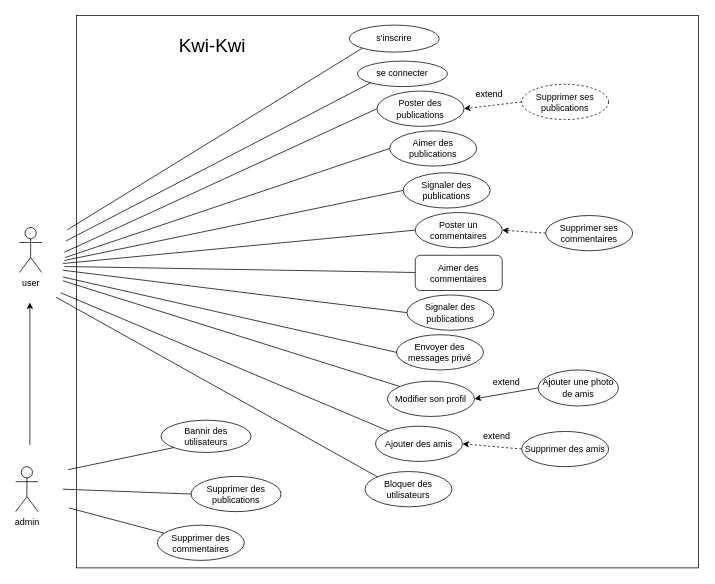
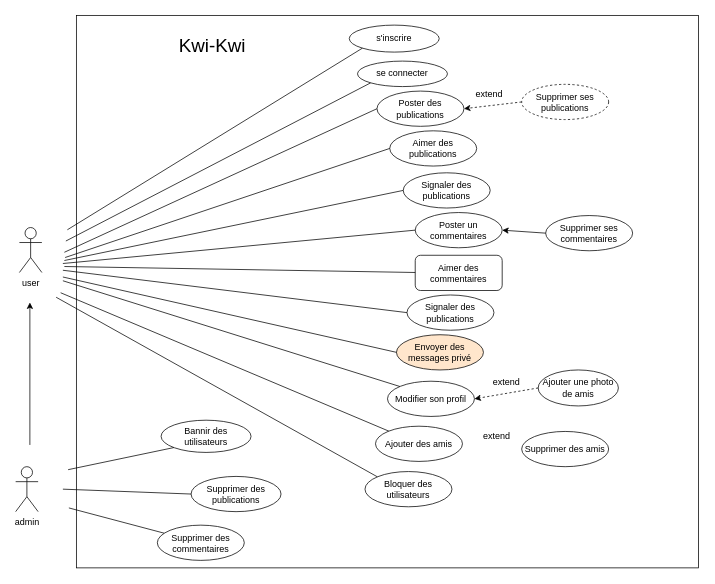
edge "Supprimer ses commentaires" -> "Poster un commentaires": style dashed -> solid
node "Envoyer des messages privé": fillcolor #ffffff -> #ffe6cc
edge "Ajouter une photo de amis" -> "Modifier son profil": style solid -> dashed
edge "Supprimer des amis" -> "Ajouter des amis": removed
